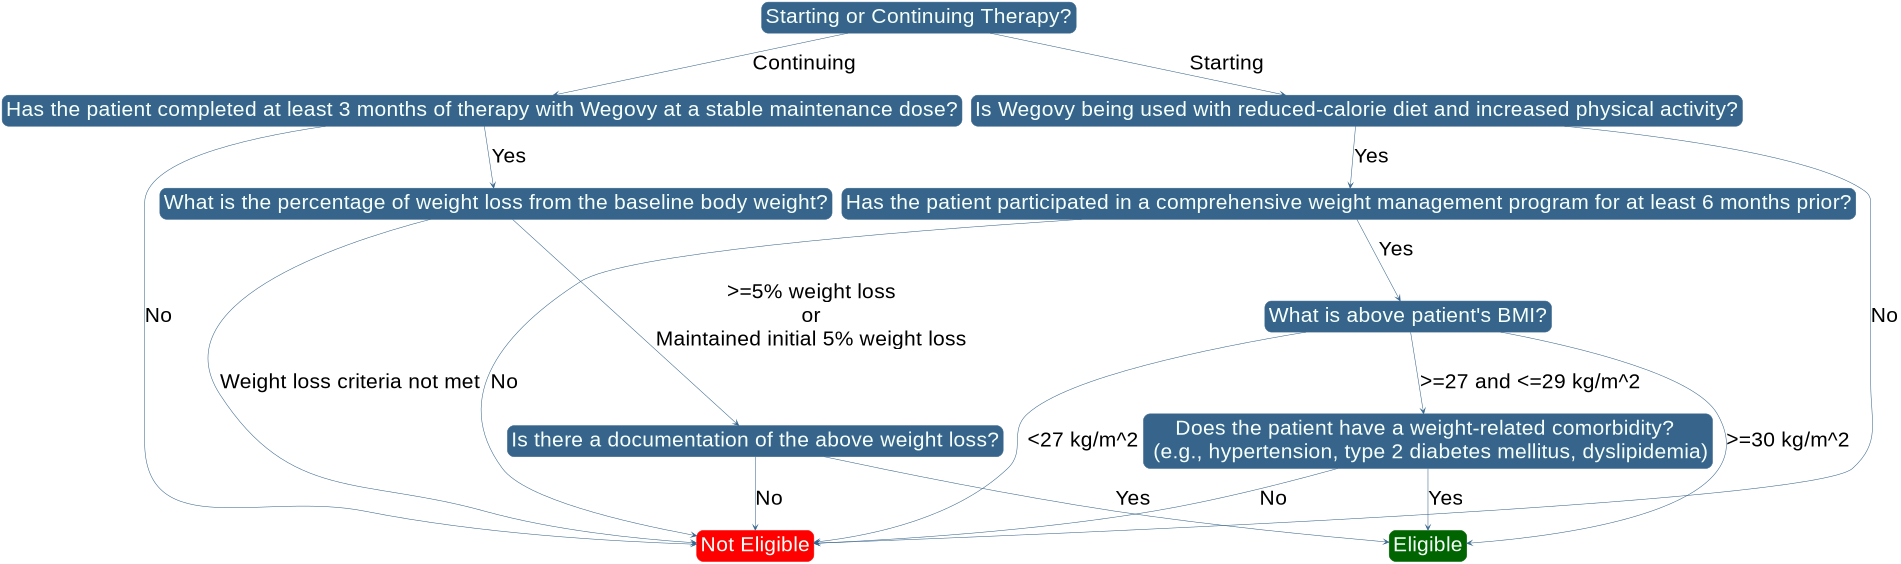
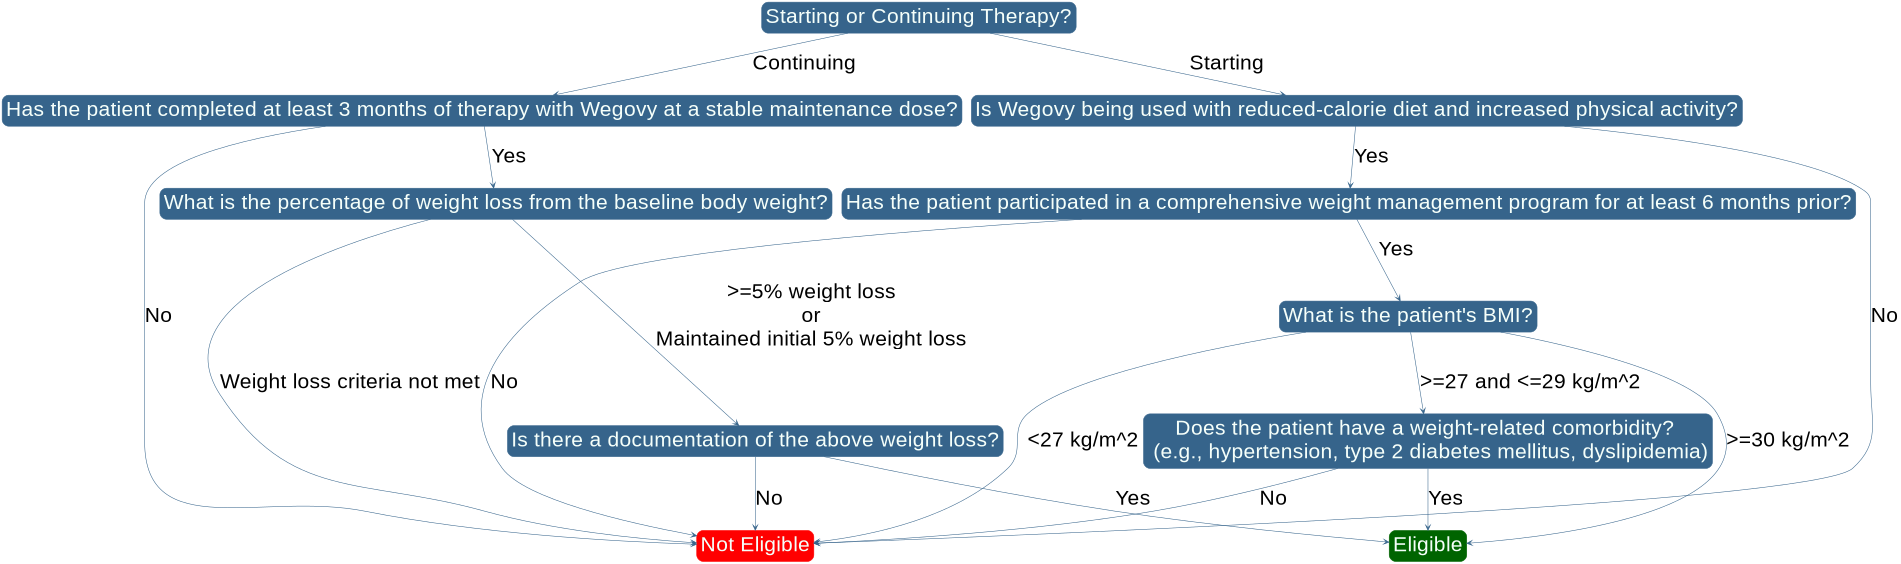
node "What is above patient's BMI?": label "What is above patient's BMI?" -> "What is the patient's BMI?"
